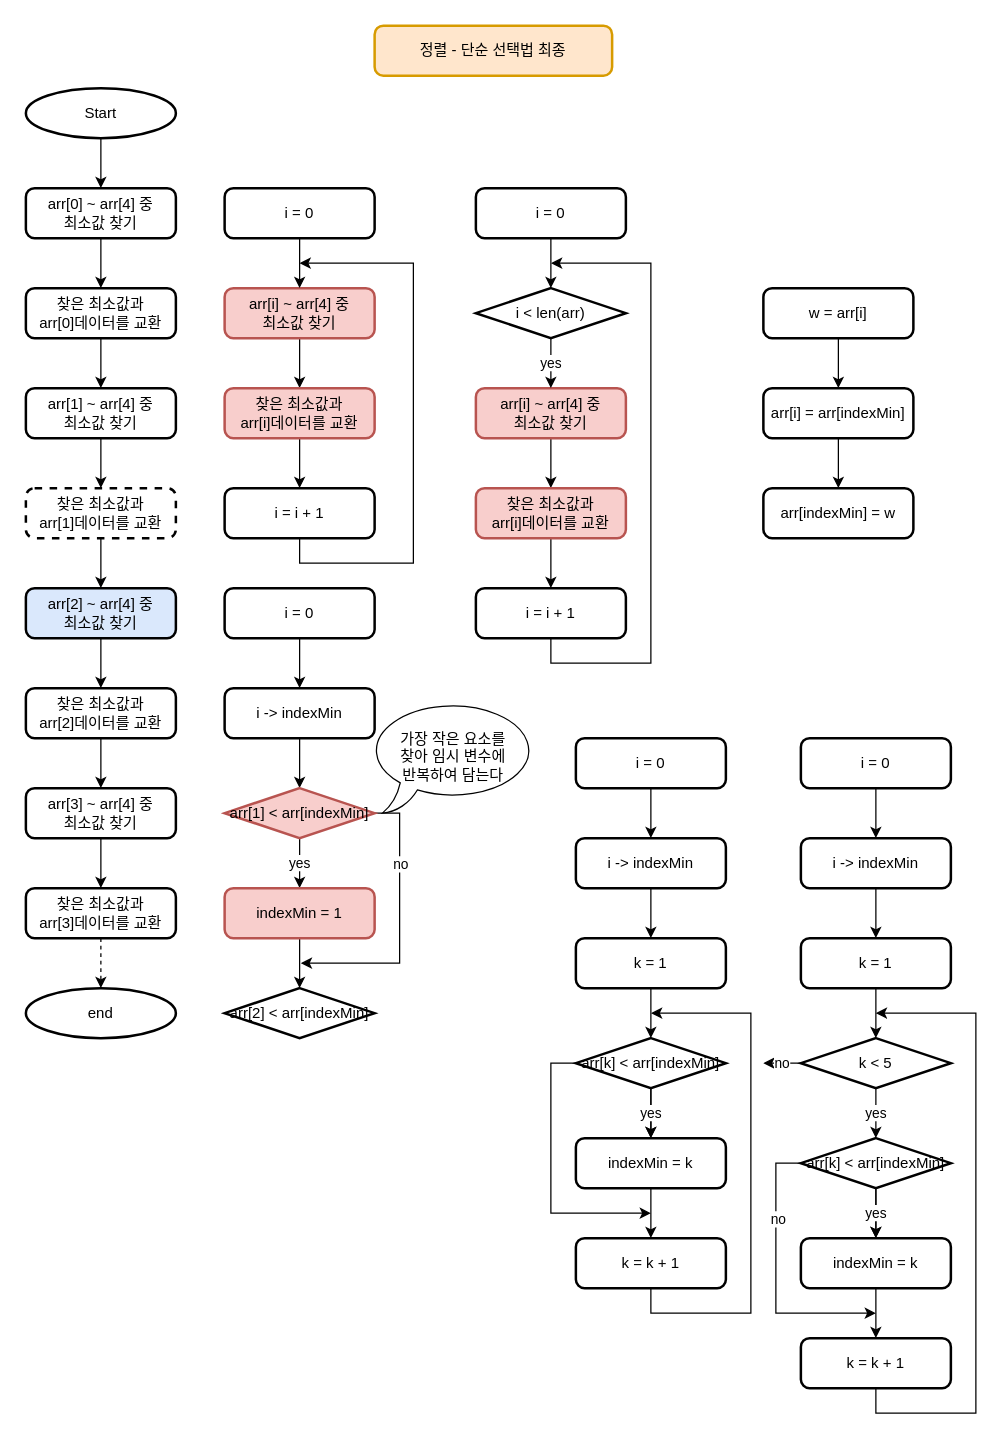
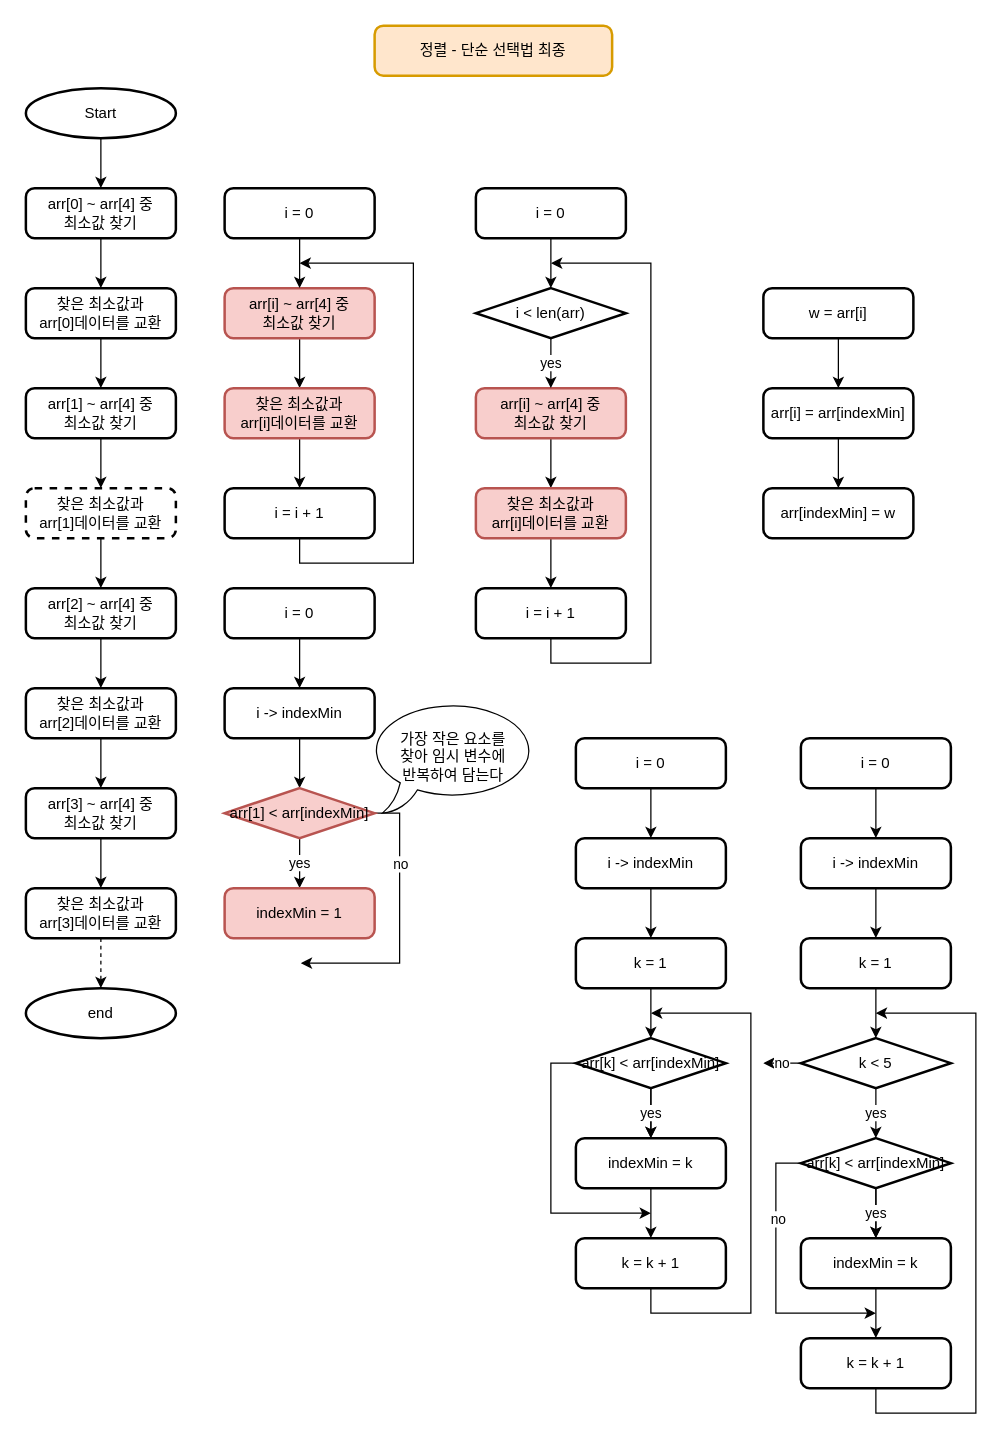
node "arr[2] ~ arr[4] 중 최소값 찾기": fillcolor #dae8fc -> #ffffff
edge "indexMin = 1" -> "arr[2] < arr[indexMin]": removed
node "arr[2] < arr[indexMin]": removed
